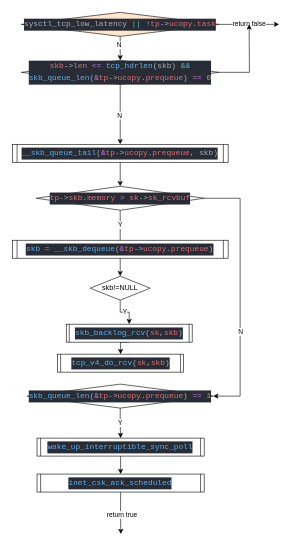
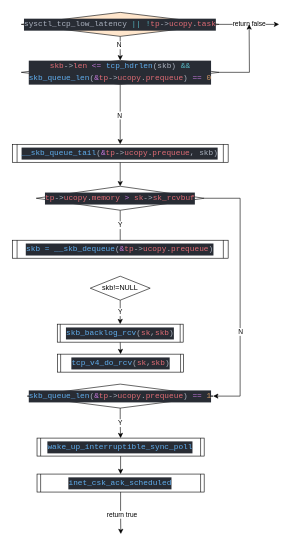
node "tp->skb.memory > sk->sk_rcvbuf": label "tp->skb.memory > sk->sk_rcvbuf" -> "tp->ucopy.memory > sk->sk_rcvbuf"
edge "skb = __skb_dequeue(&tp->ucopy.prequeue)" -> "skb!=NULL": removed
node "skb_backlog_rcv(sk,skb)": moved (129, 333) -> (120, 333)
